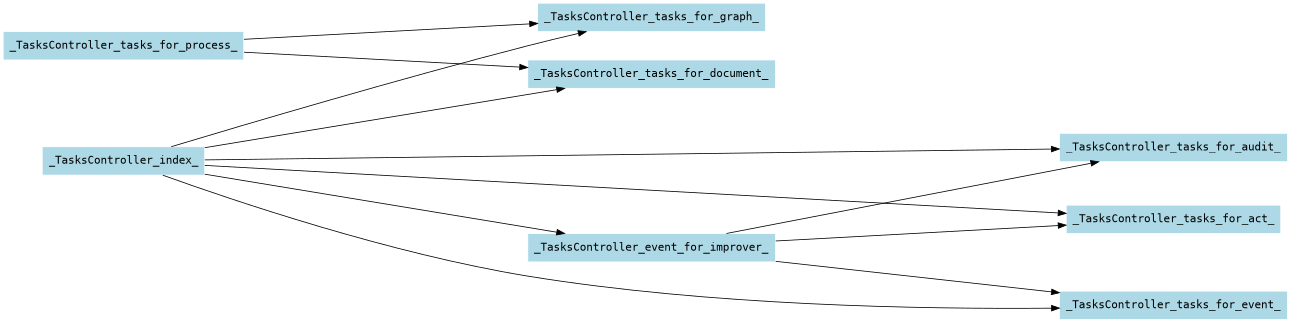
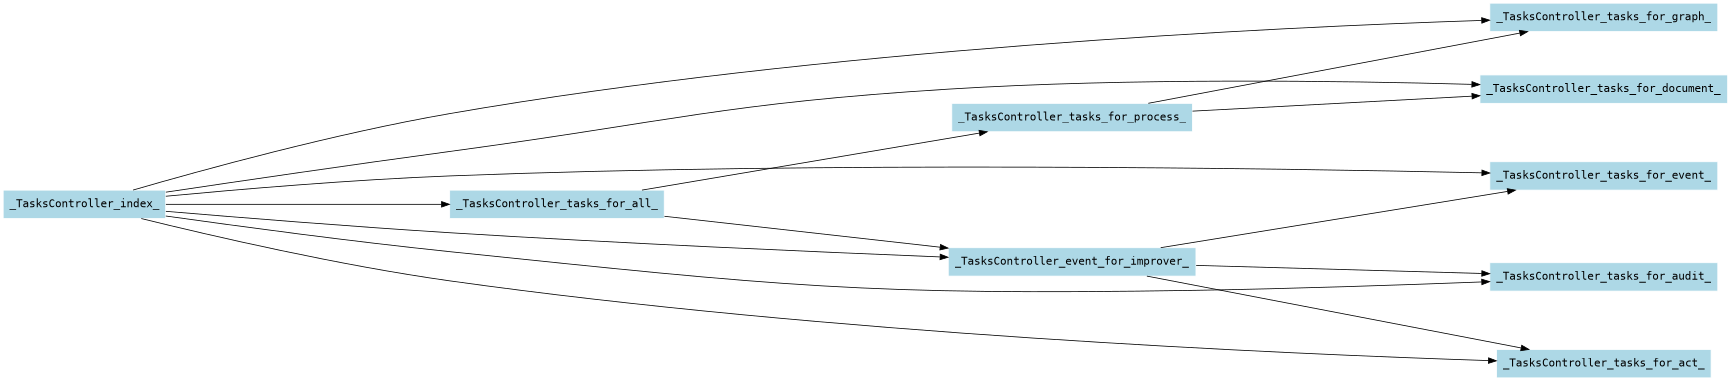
node "_TasksController_tasks_for_all_": added
